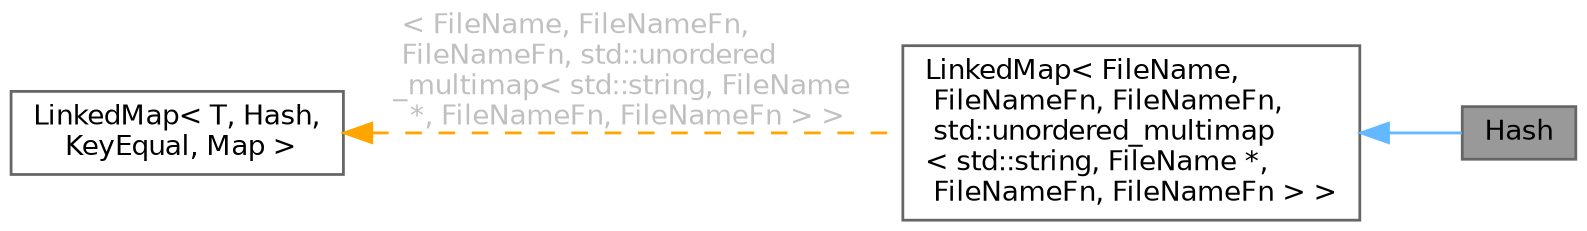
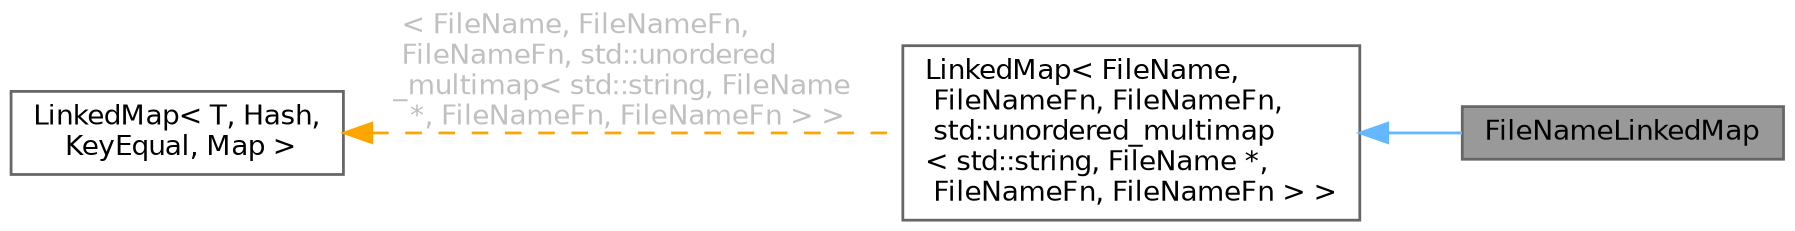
node "Hash": label "Hash" -> "FileNameLinkedMap"
